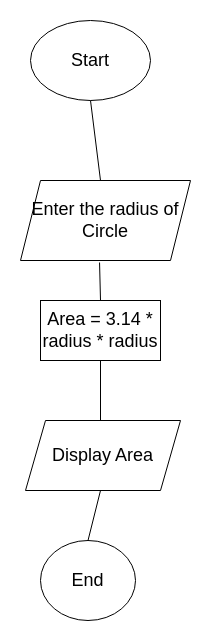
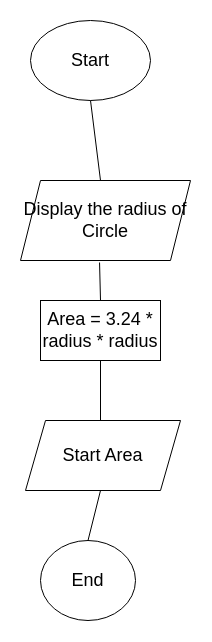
node "Enter the radius of Circle": label "Enter the radius of Circle" -> "Display the radius of Circle"
node "Area = 3.14 * radius * radius": label "Area = 3.14 * radius * radius" -> "Area = 3.24 * radius * radius"
node "Display Area": label "Display Area" -> "Start Area"
